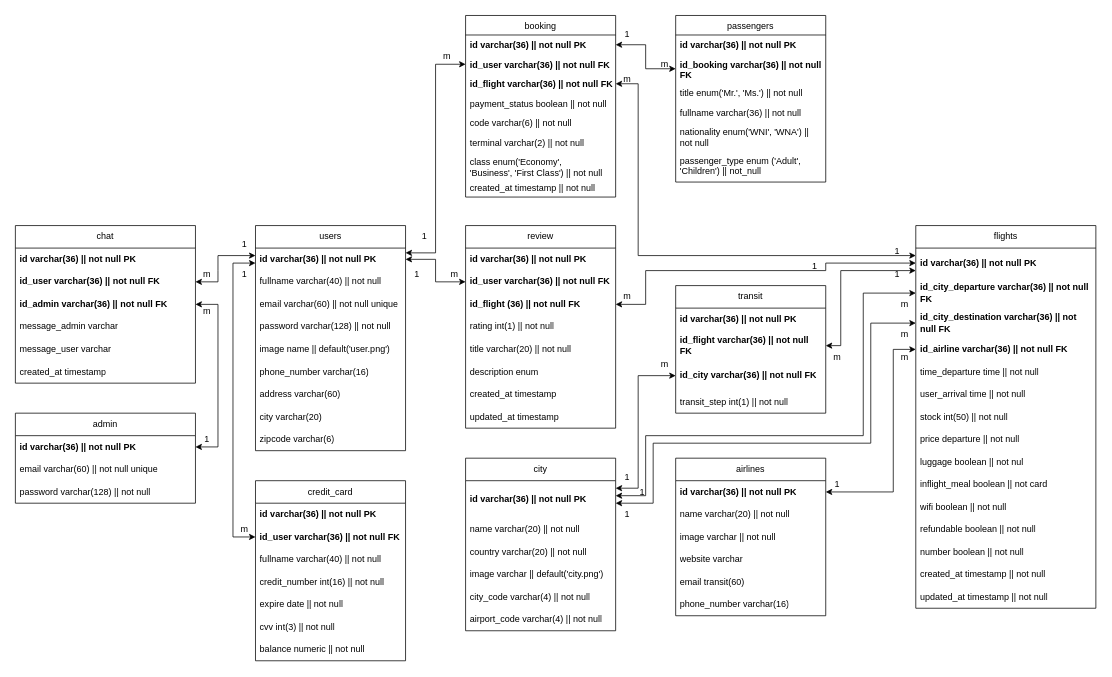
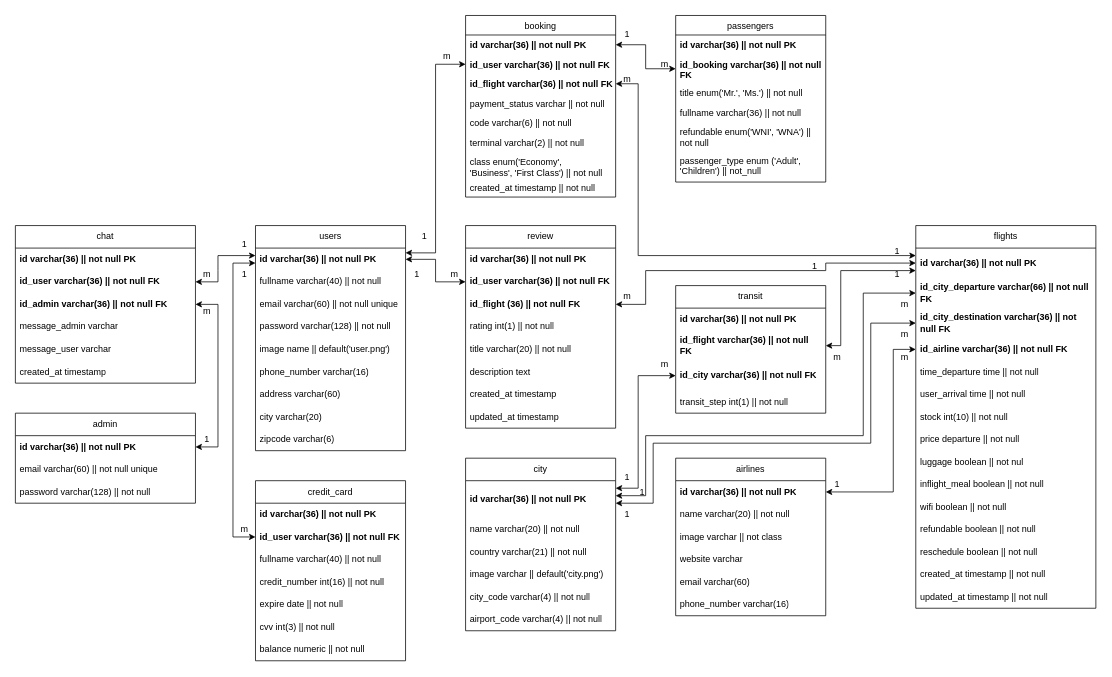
node "payment_status boolean || not null": label "payment_status boolean || not null" -> "payment_status varchar || not null"
node "nationality enum('WNI', 'WNA') || not null": label "nationality enum('WNI', 'WNA') || not null" -> "refundable enum('WNI', 'WNA') || not null"
node "id_city_departure varchar(36) || not null FK": label "id_city_departure varchar(36) || not null FK" -> "id_city_departure varchar(66) || not null FK"
node "description enum": label "description enum" -> "description text"
node "stock int(50) || not null": label "stock int(50) || not null" -> "stock int(10) || not null"
node "inflight_meal boolean || not card": label "inflight_meal boolean || not card" -> "inflight_meal boolean || not null"
node "image varchar || not null": label "image varchar || not null" -> "image varchar || not class"
node "country varchar(20) || not null": label "country varchar(20) || not null" -> "country varchar(21) || not null"
node "number boolean || not null": label "number boolean || not null" -> "reschedule boolean || not null"
node "email transit(60)": label "email transit(60)" -> "email varchar(60)"
